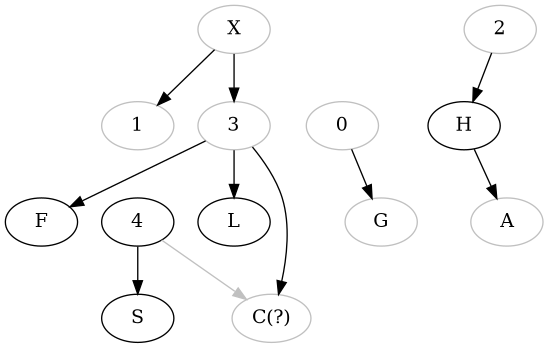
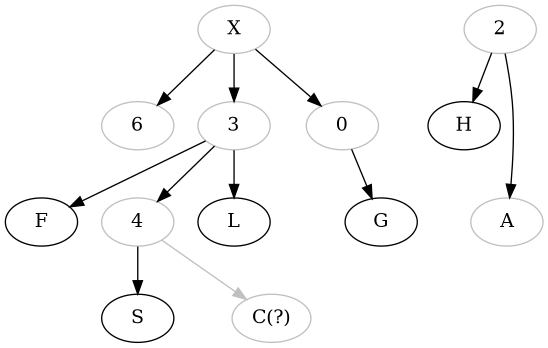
edge "X" -> "0": added
node "1": label "1" -> "6"
edge "H" -> "A": now "2" -> "A"
edge "3" -> "C(?)": now "3" -> "4"
node "4": color black -> grey
node "G": color grey -> black
